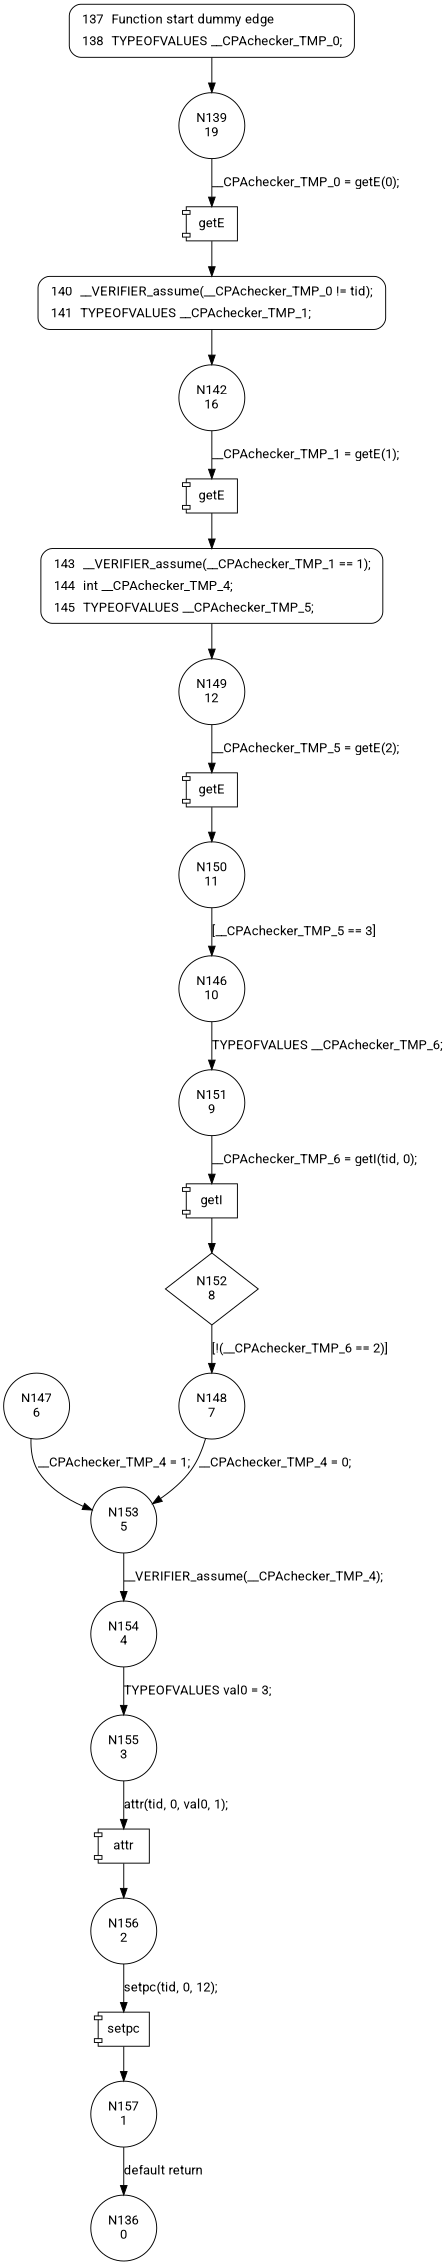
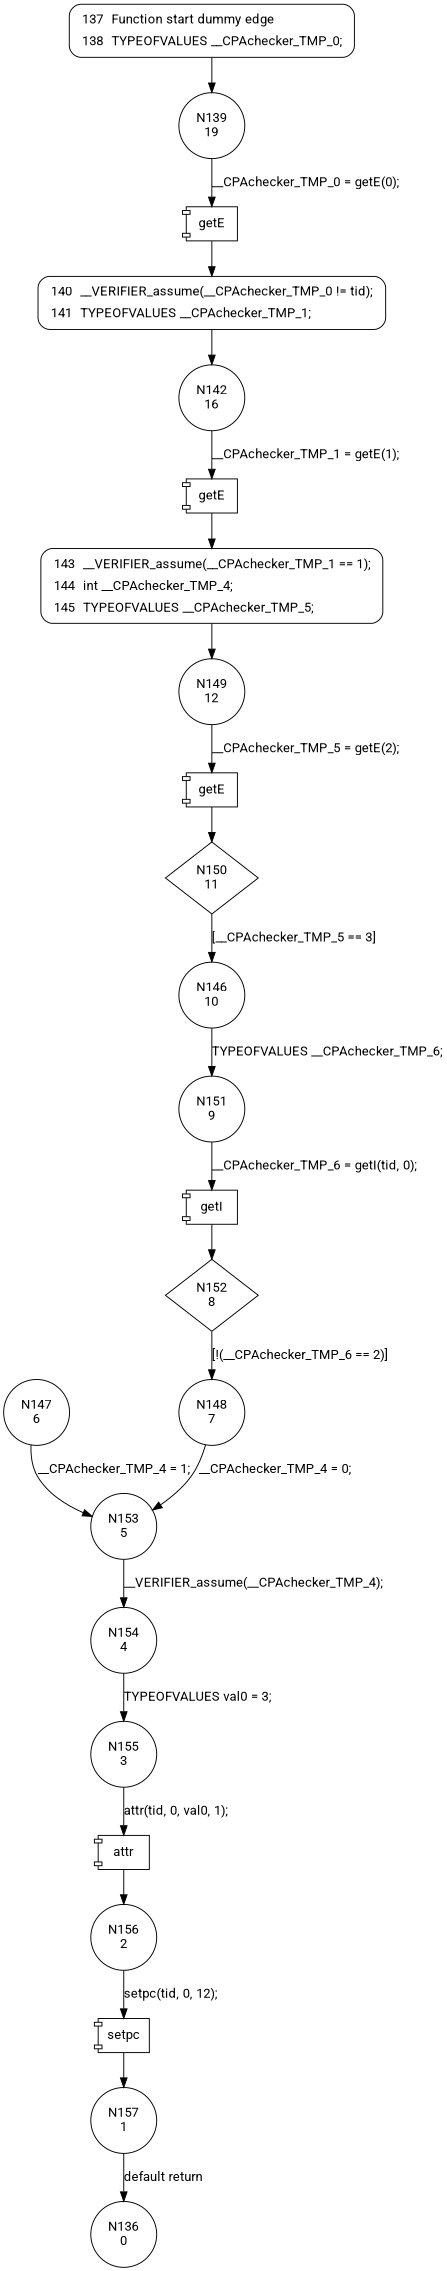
node "N150 11": shape circle -> diamond
